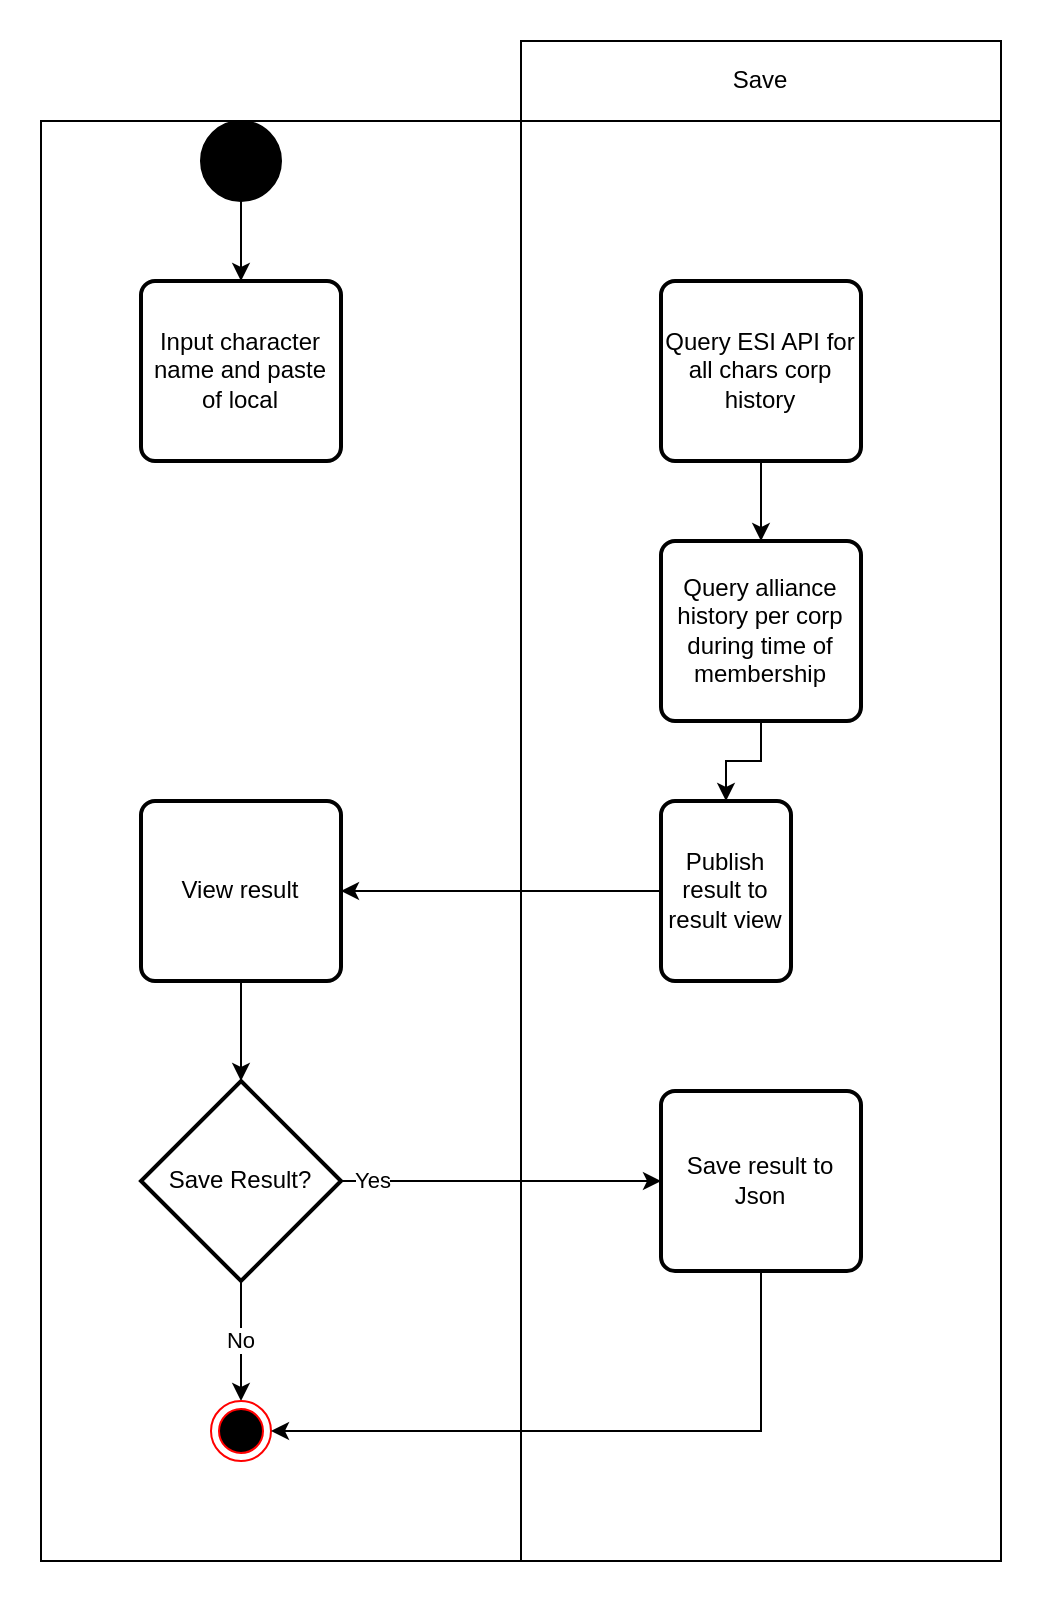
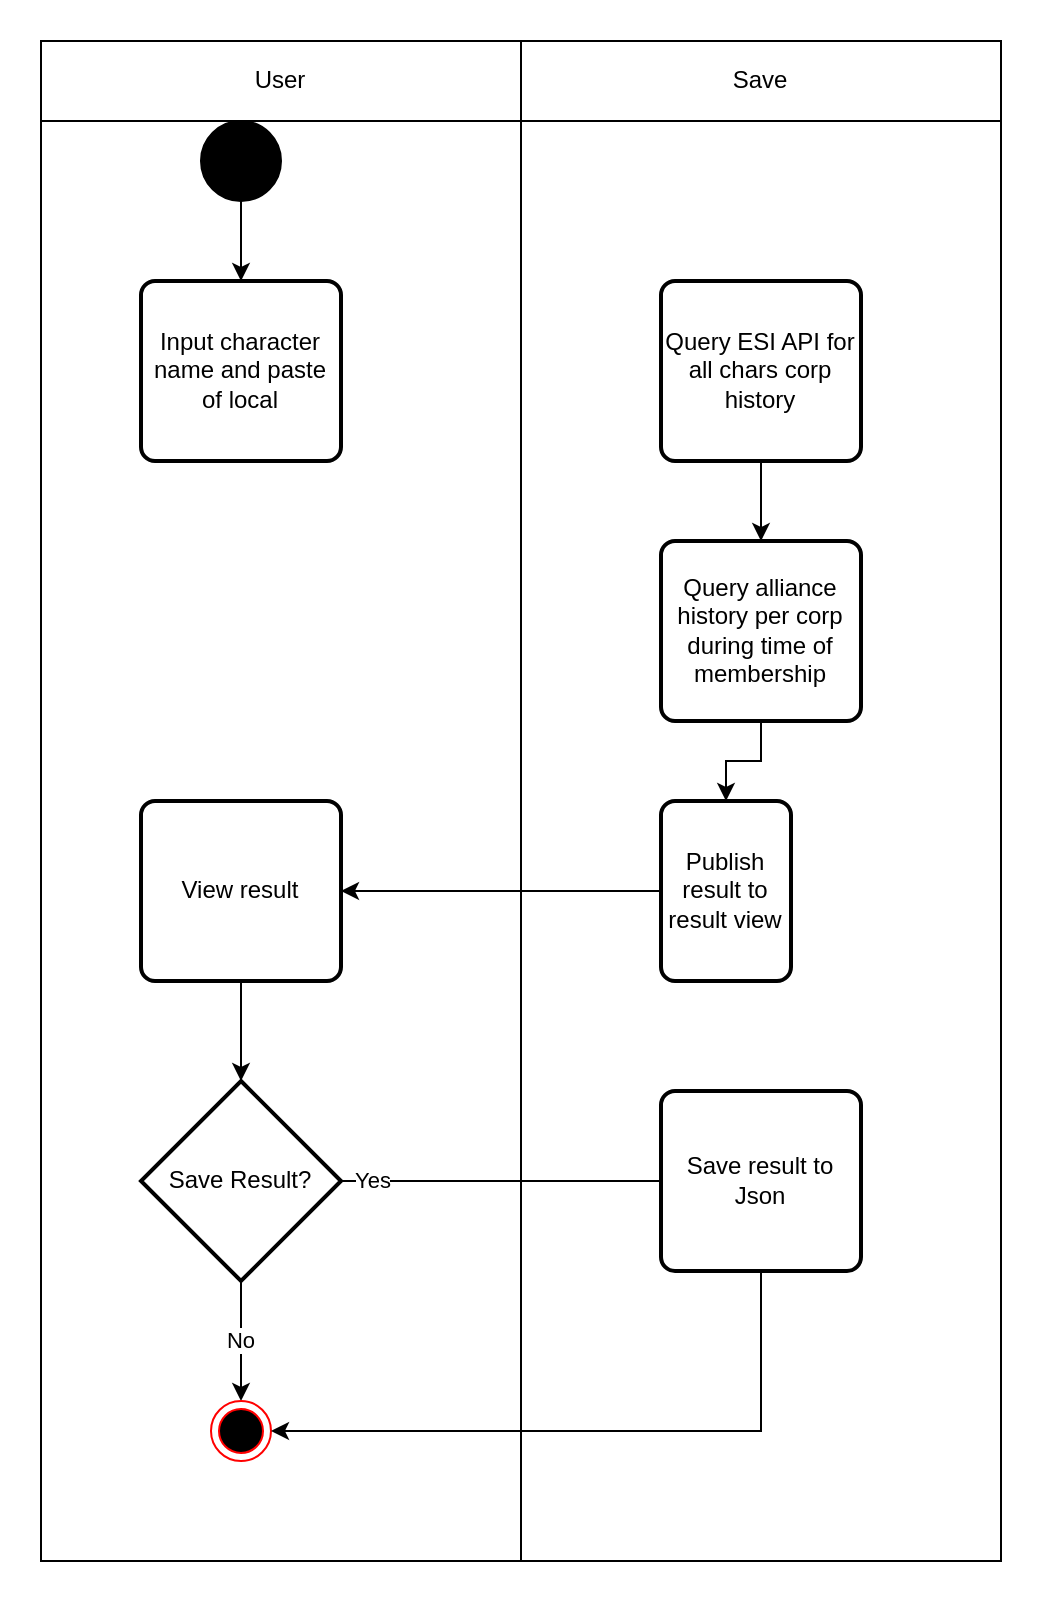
node "User": added
edge "Save Result?" -> "Save result to Json": arrowhead classic -> none
